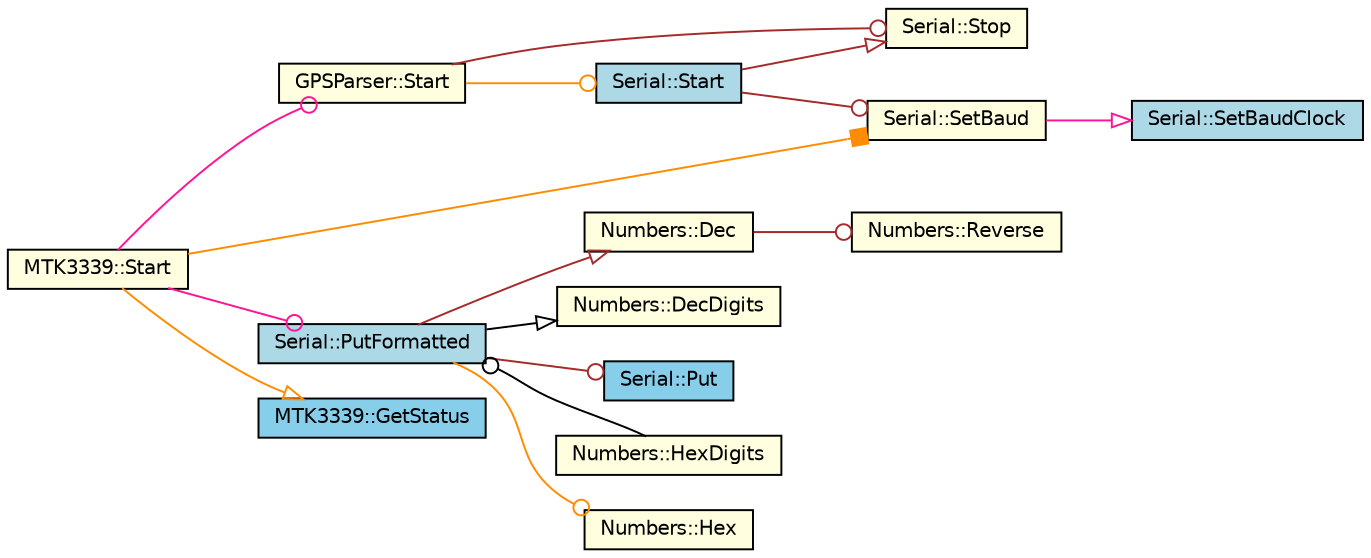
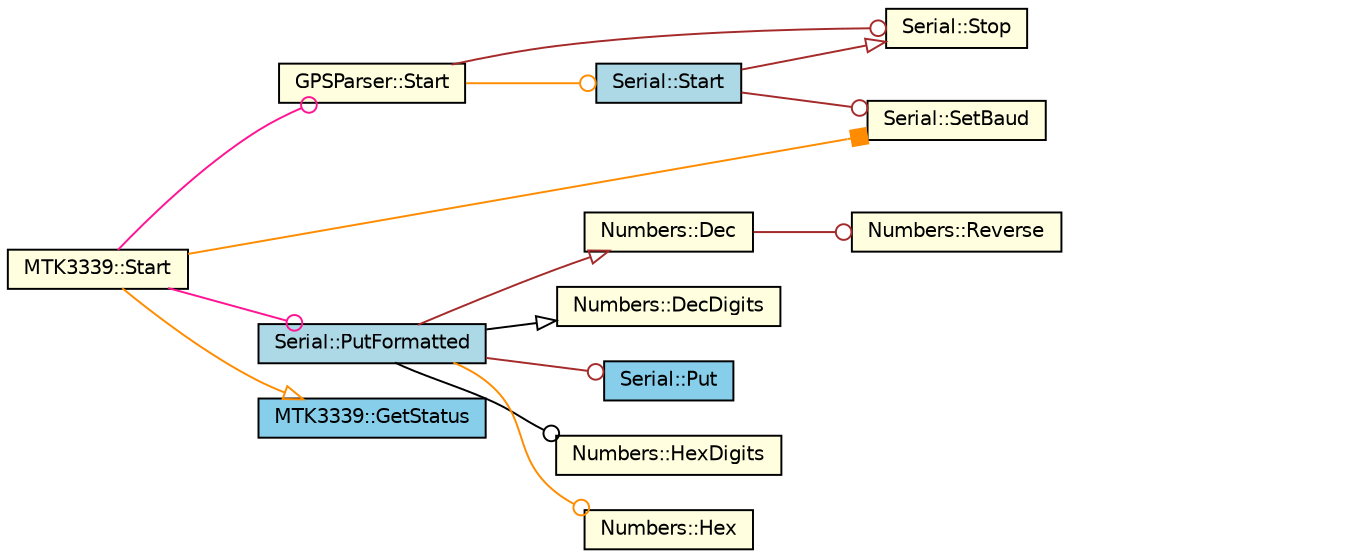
node "Serial::SetBaudClock": removed
edge "Numbers::HexDigits" -> "Serial::PutFormatted": reversed
